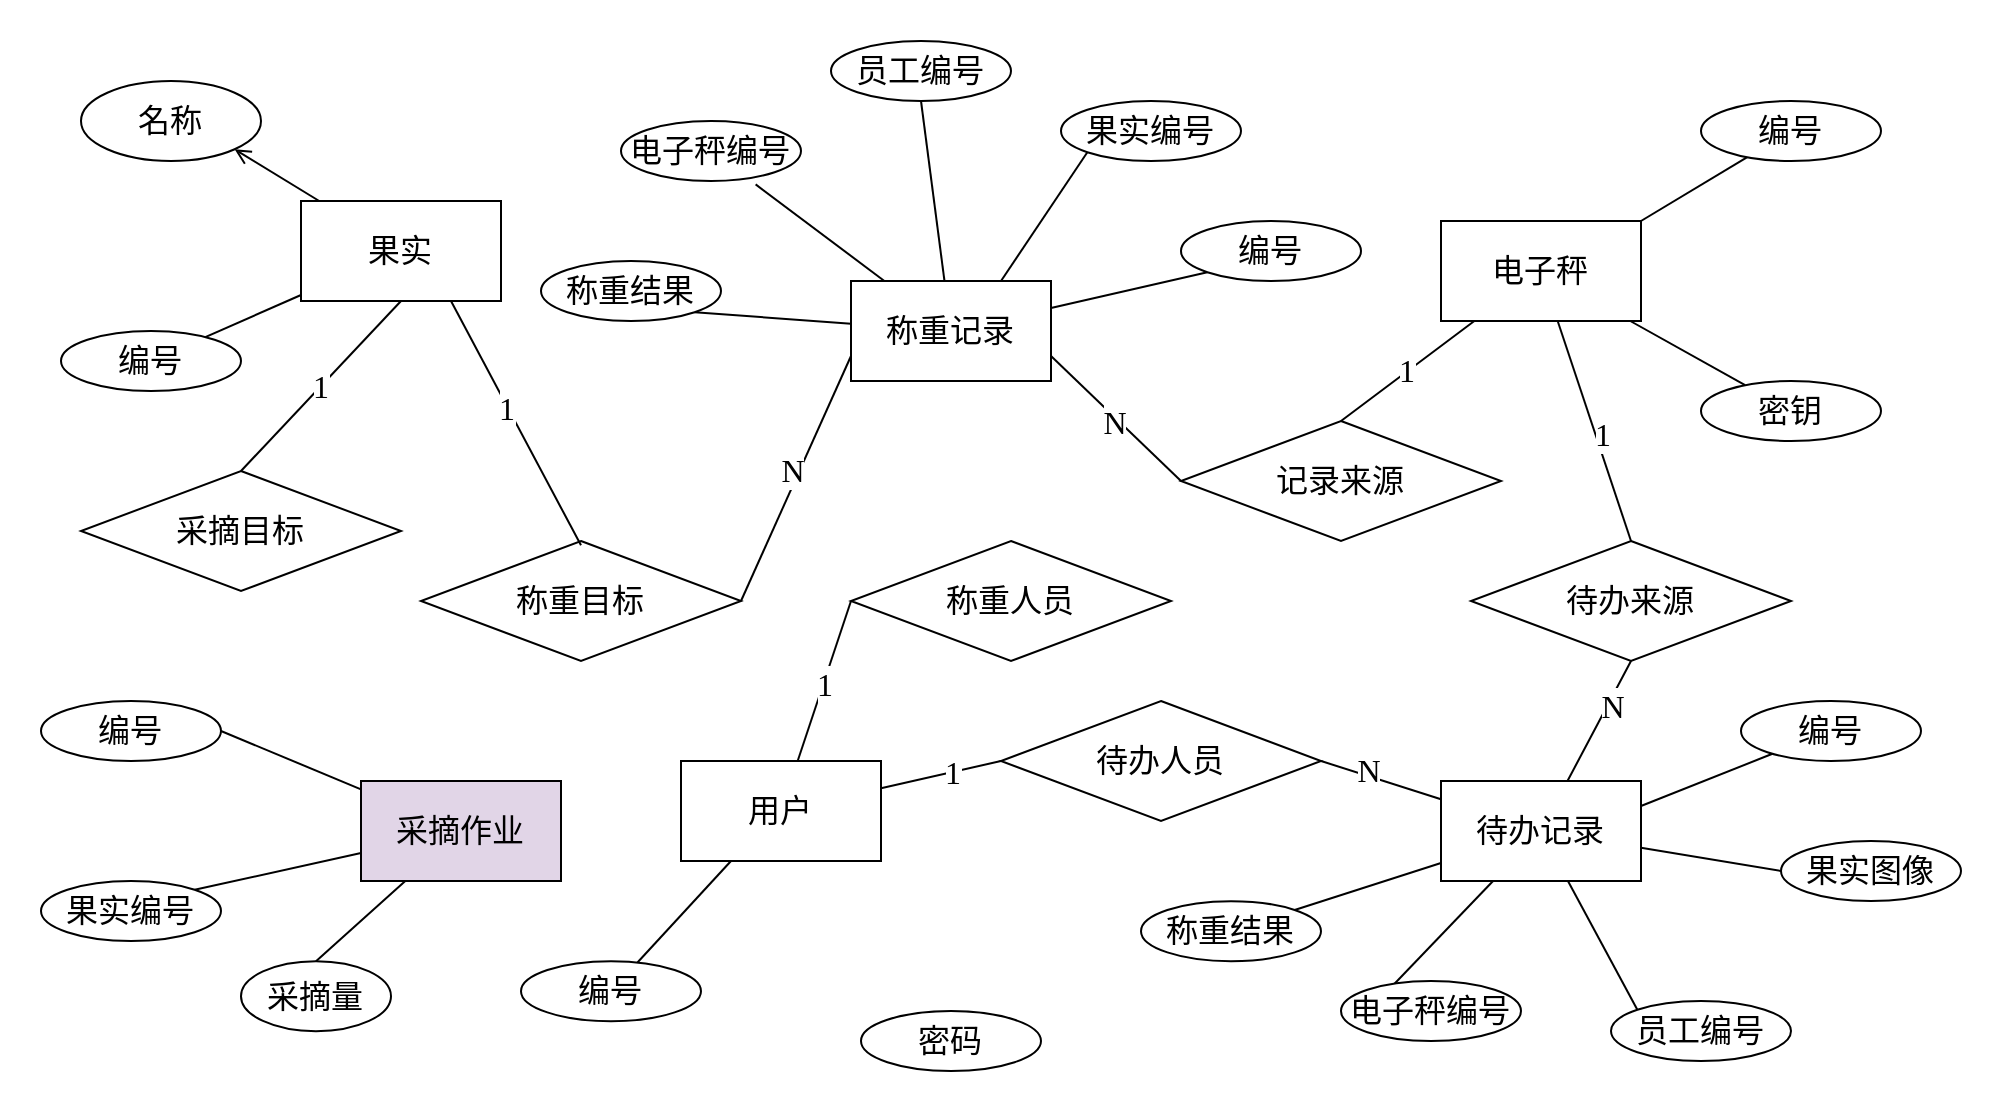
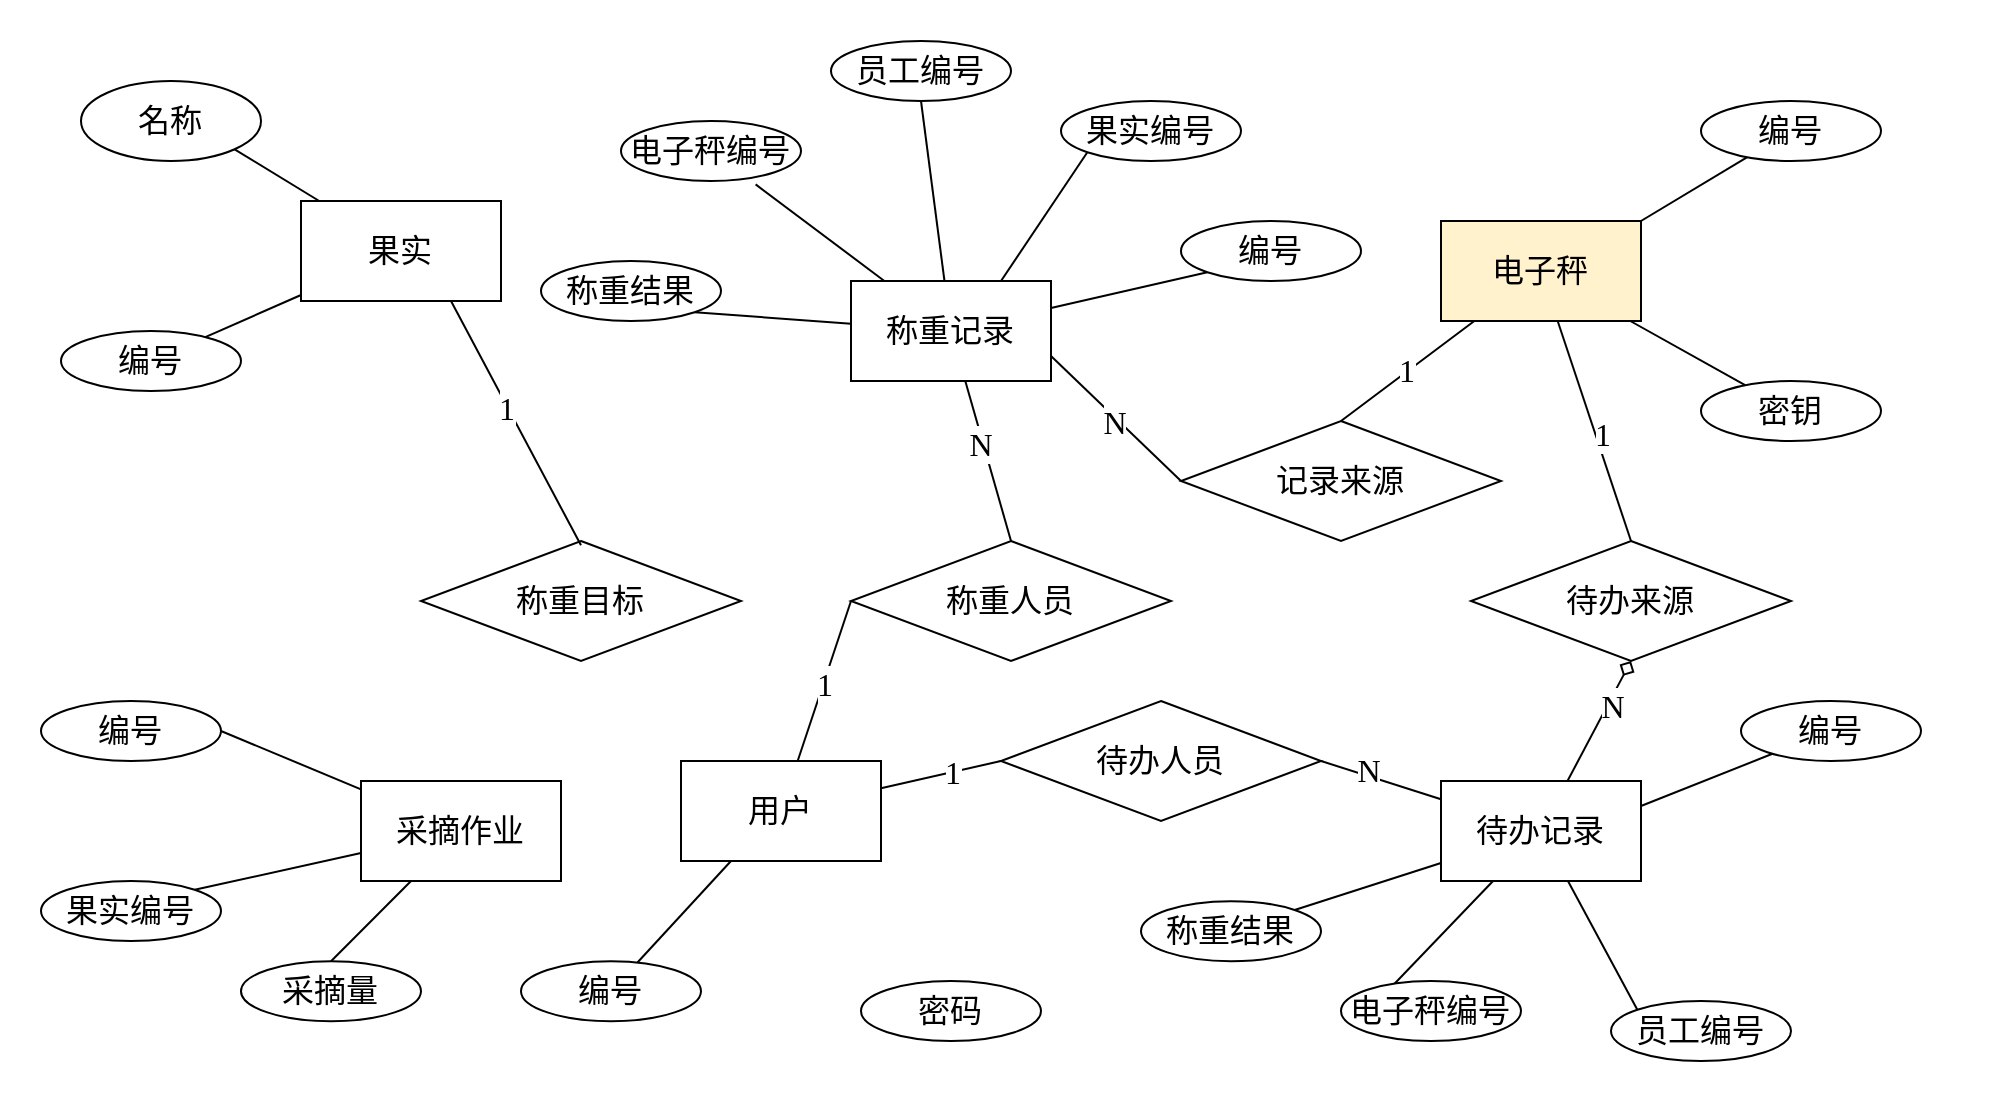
edge "果实" -> "名称": arrowhead open -> none
node "电子秤": fillcolor #ffffff -> #fff2cc
edge "果实" -- "采摘目标": removed, label "1"
edge "称重记录" -- "称重目标": removed, label "N"
edge "称重记录" -- "称重人员": added, label "N"
node "采摘目标": removed
edge "待办来源" -- "待办记录": arrowhead none -> diamond
node "采摘作业": fillcolor #e1d5e7 -> #ffffff
edge "待办记录" -- "果实图像": removed
node "果实图像": removed
node "采摘量": size 150x70 -> 180x60
node "密码": moved (951, 1041) -> (951, 1011)
